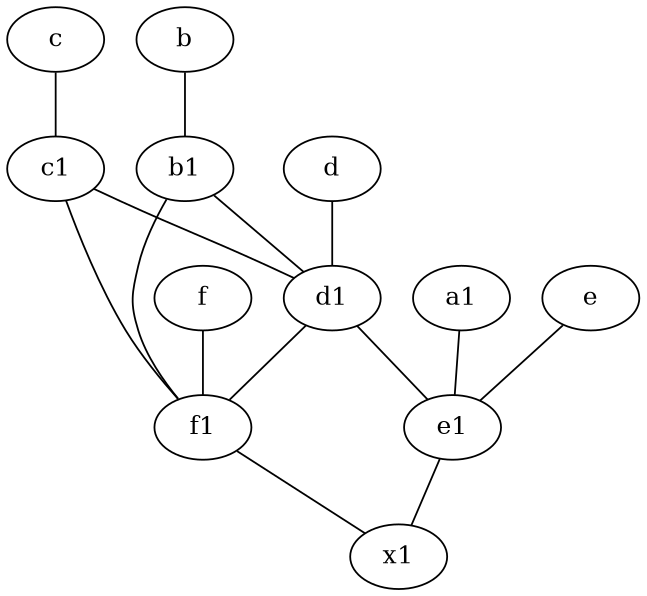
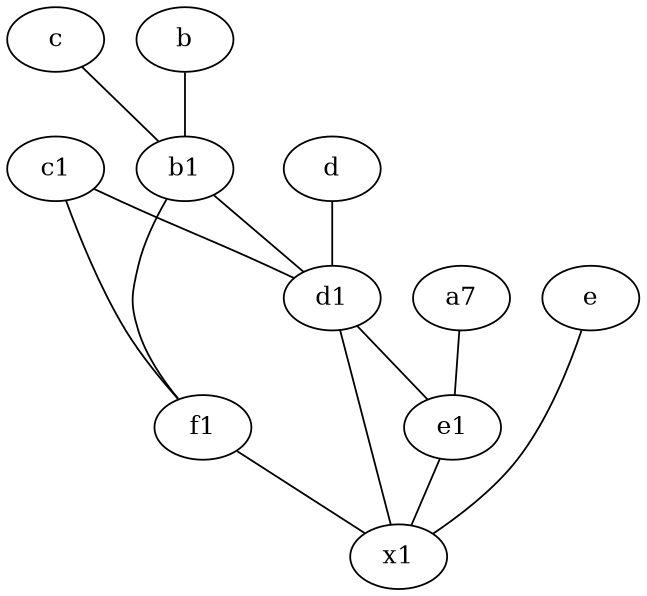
edge "c" -- "c1": now "c" -- "b1"
node "f": removed
node "a1": label "a1" -> "a7"
edge "d1" -- "f1": now "d1" -- "x1"
edge "e" -- "e1": now "e" -- "x1"
